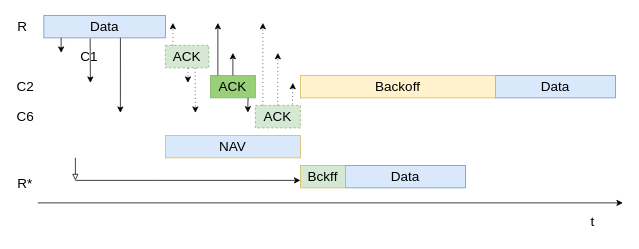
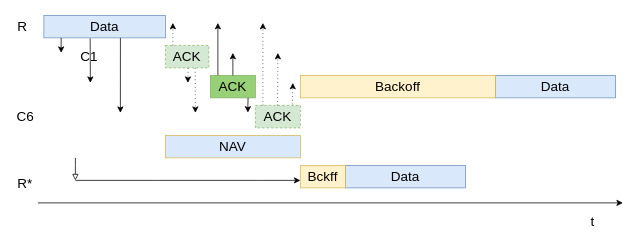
node "C2": removed
node "Bckff": fillcolor #d5e8d4 -> #fff2cc
